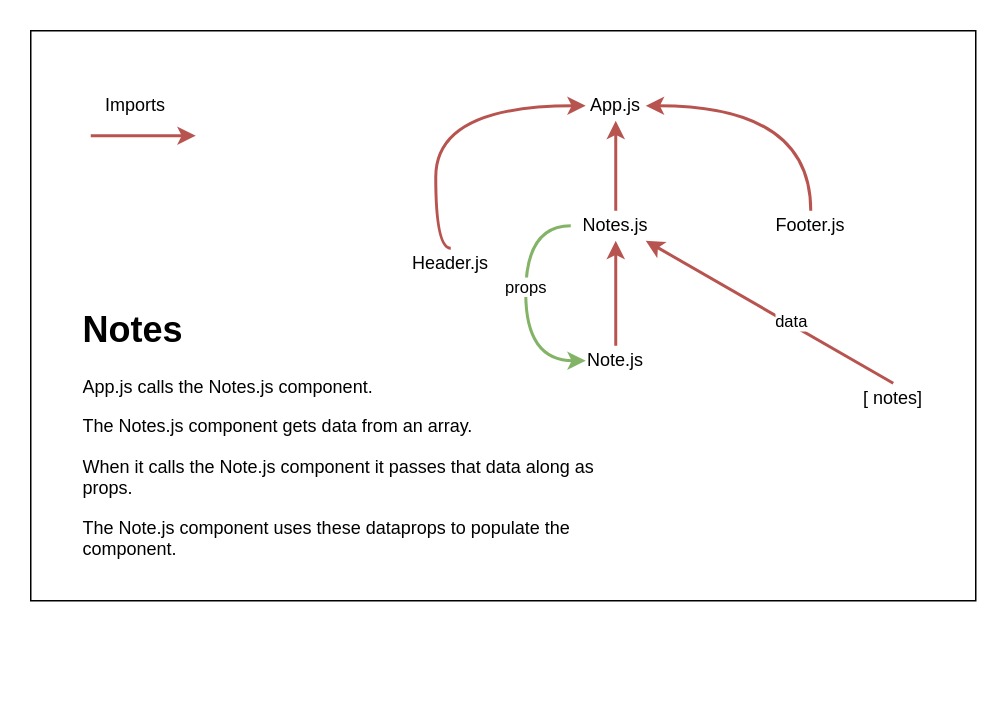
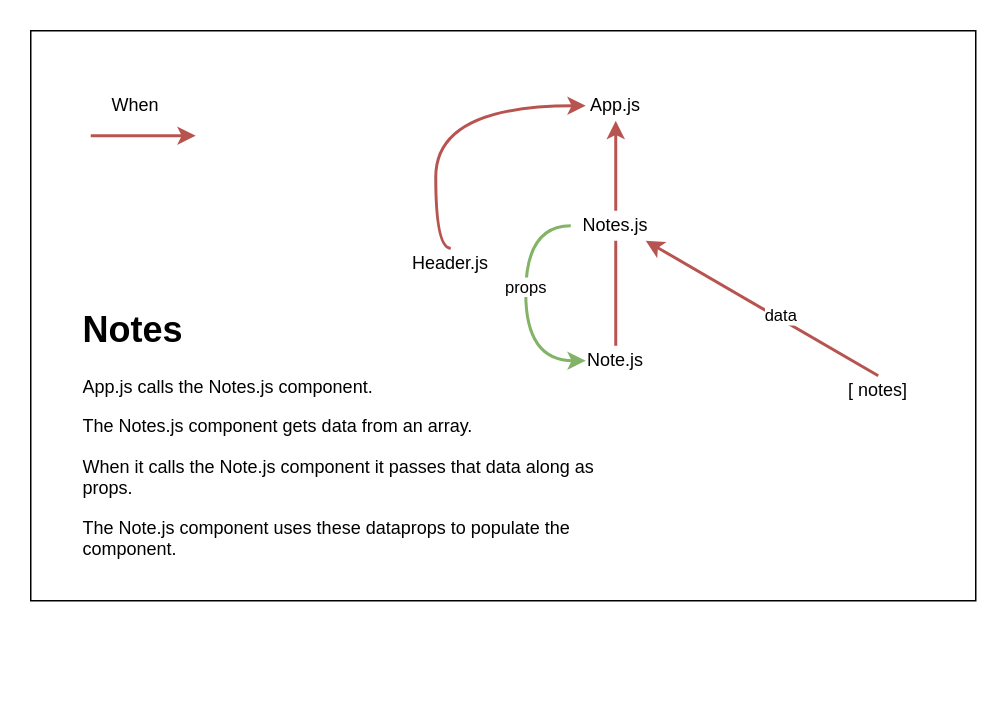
node "Imports": label "Imports" -> "When"
edge "Footer.js" -> "App.js": removed
node "Footer.js": removed
edge "Note.js" -> "Notes.js": arrowhead classic -> none
node "[ notes]": moved (893, 398) -> (878, 391)
